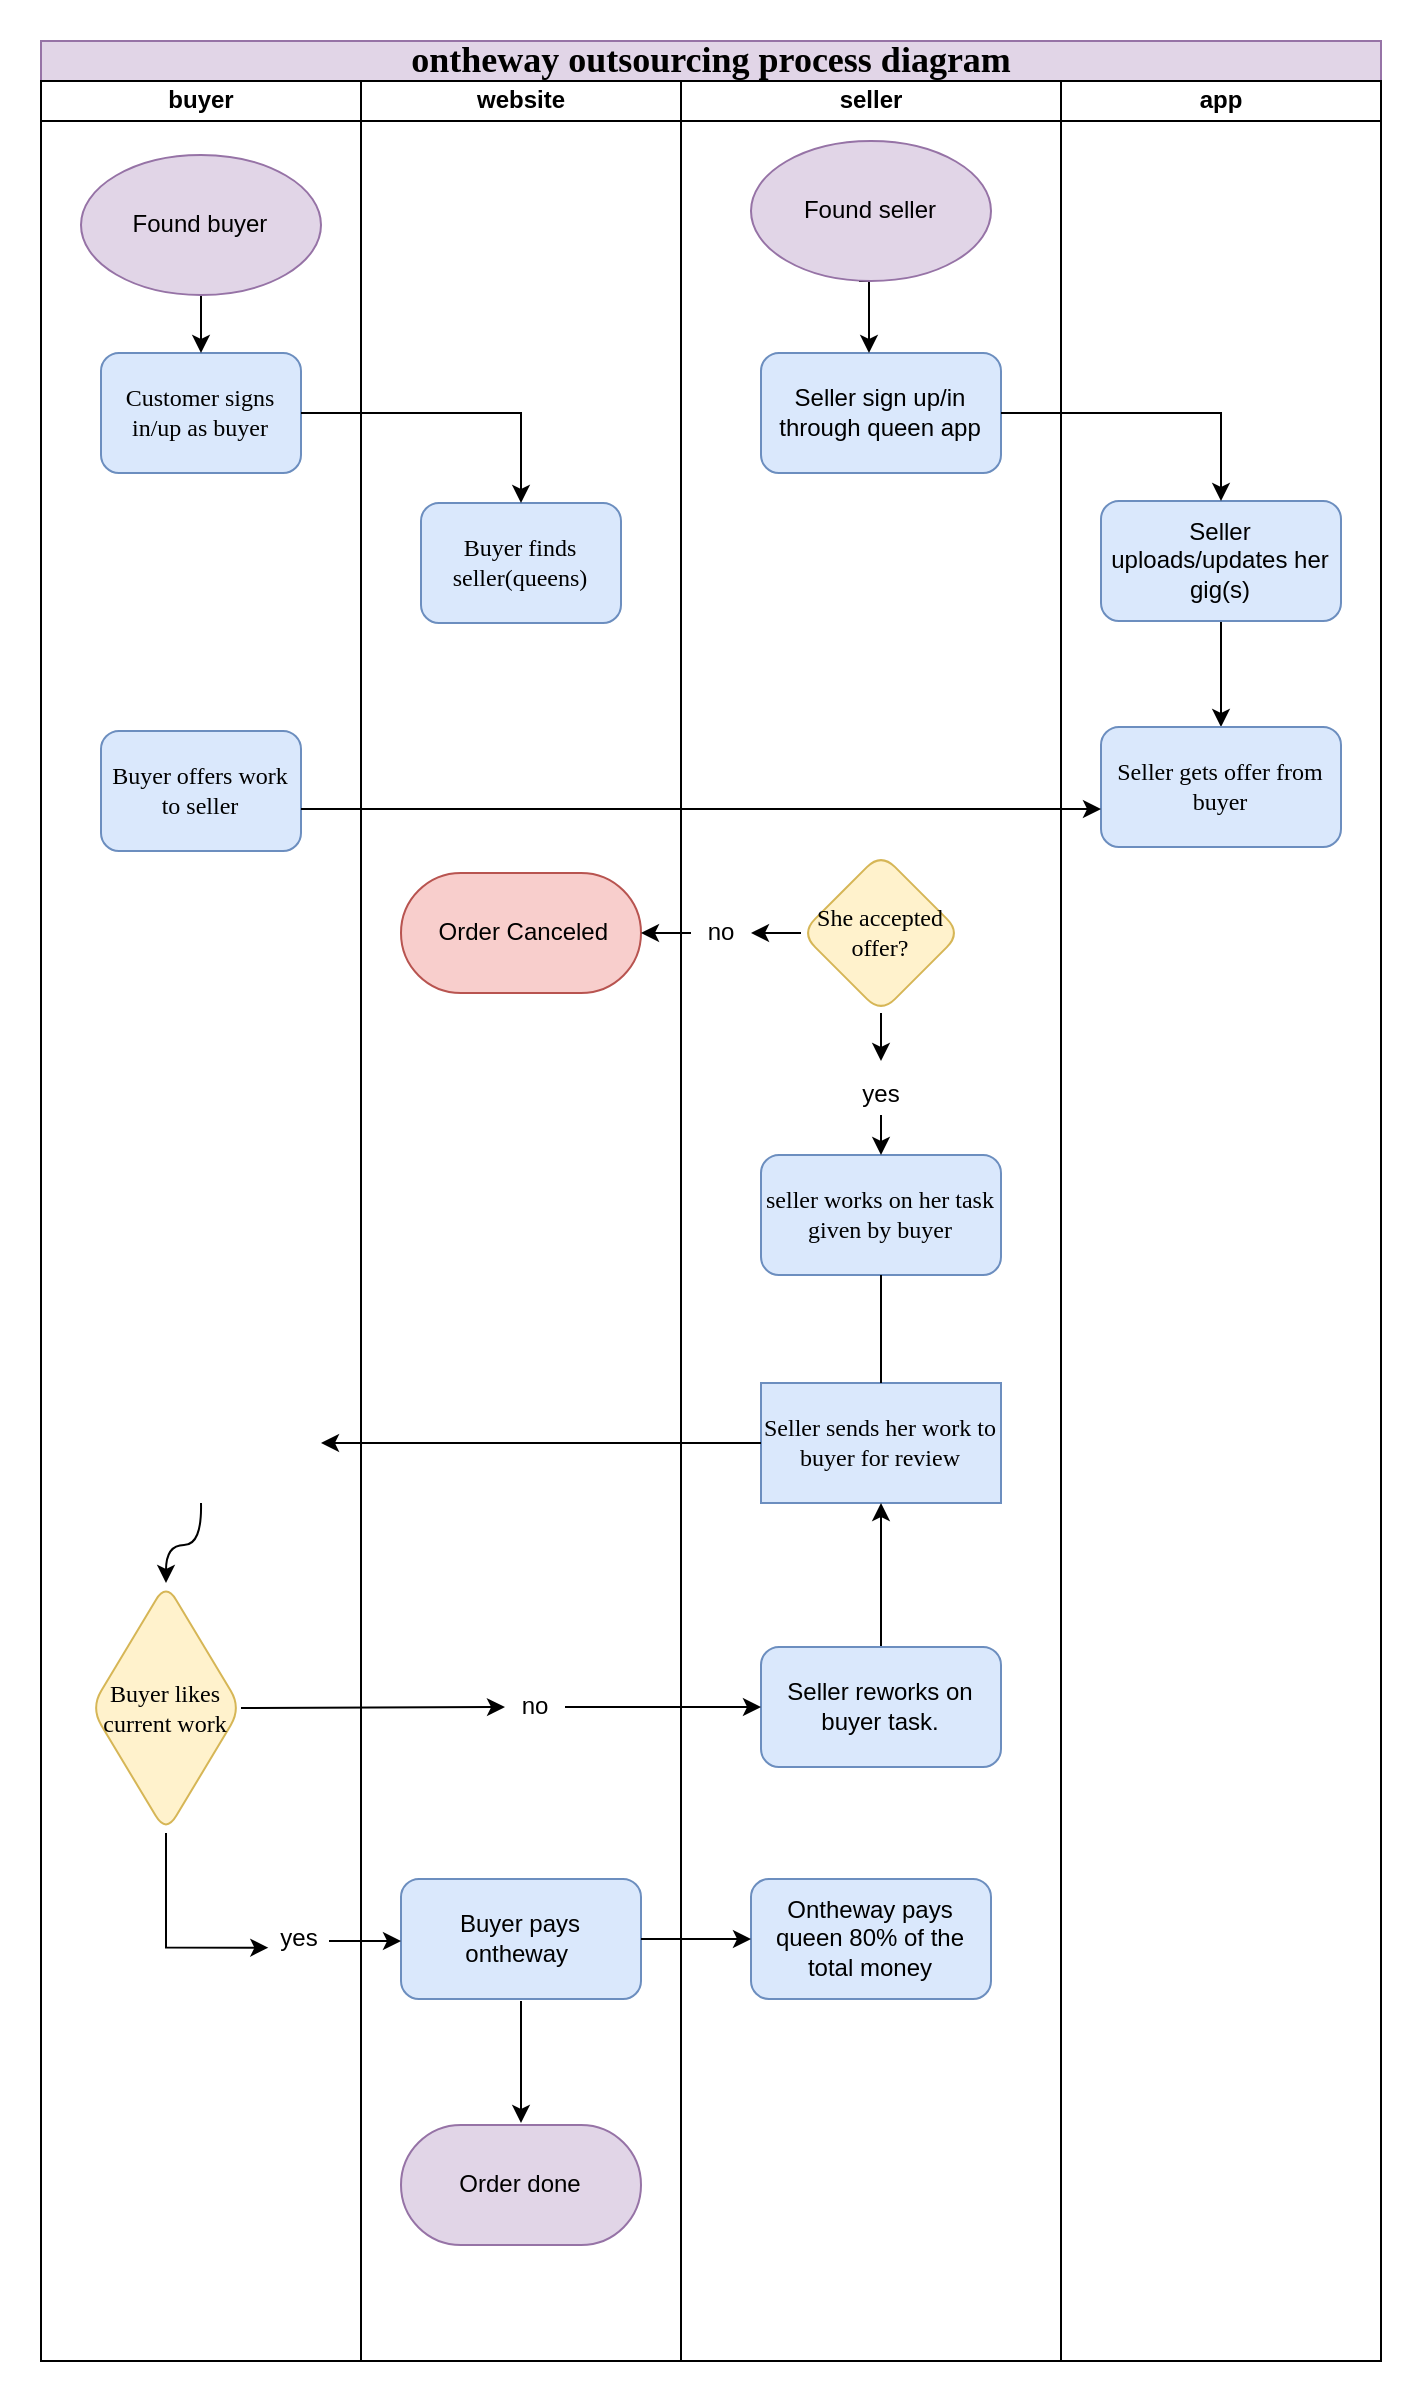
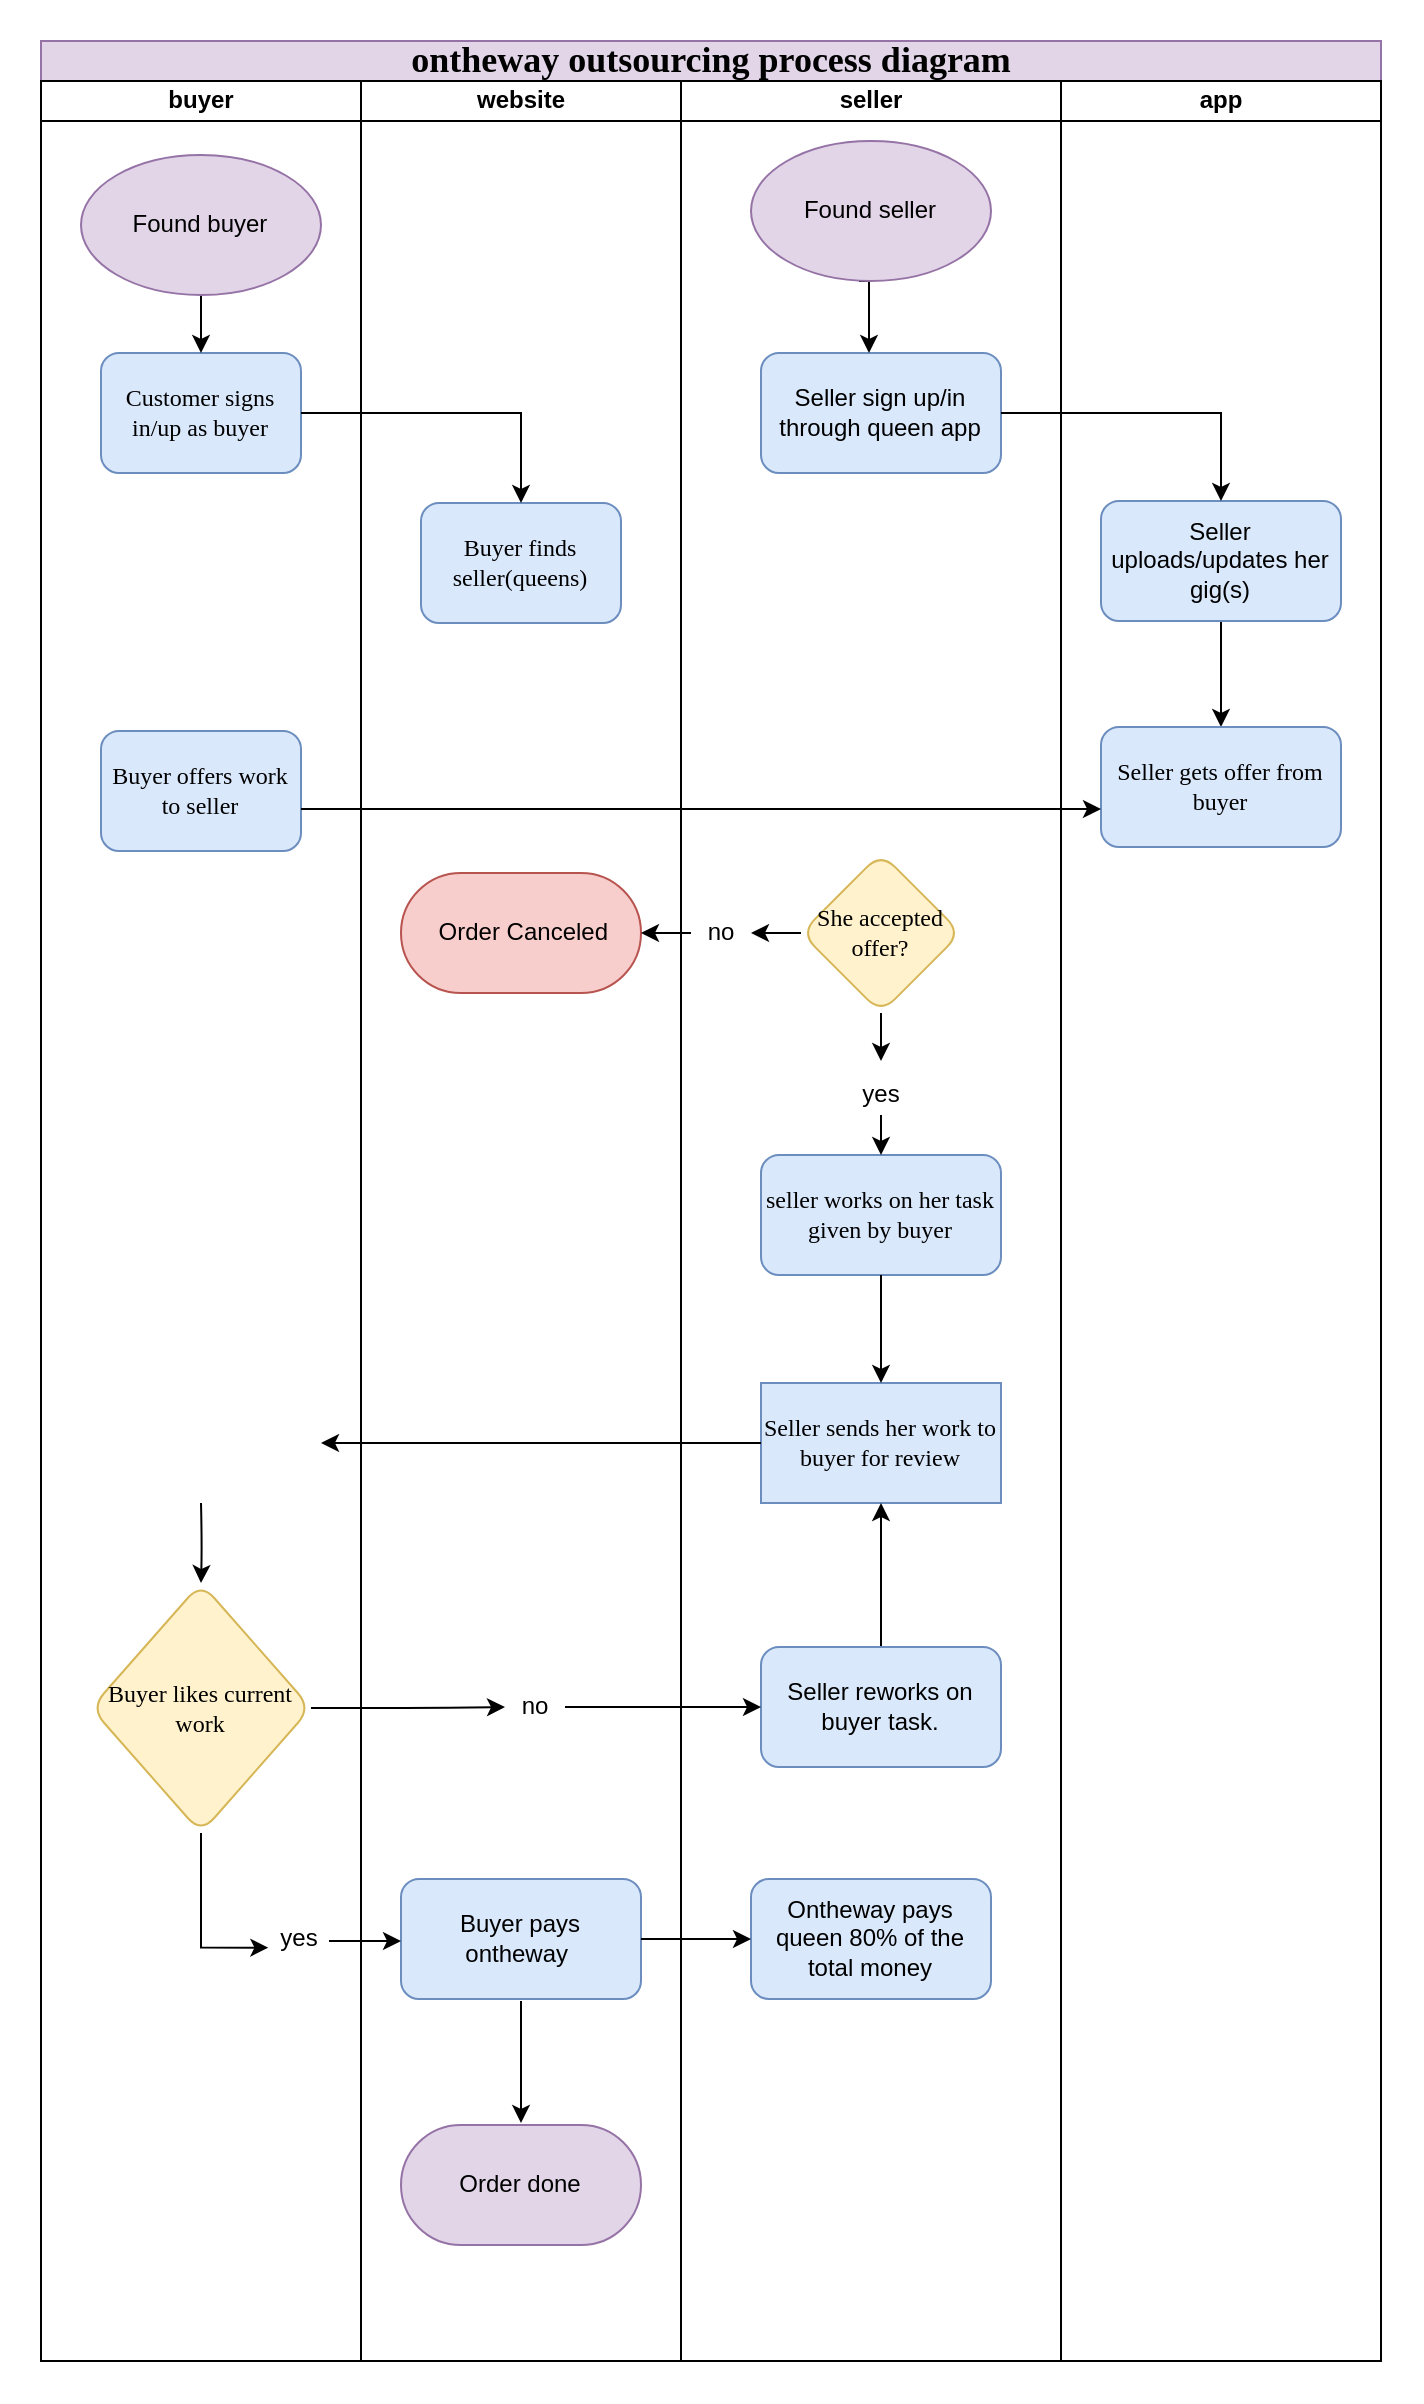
edge "seller works on her task given by buyer" -- "Seller sends her work to buyer for review": arrowhead none -> classic
node "Buyer likes current work": size 150x250 -> 220x250
